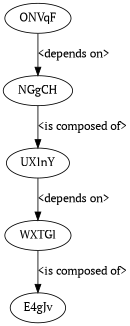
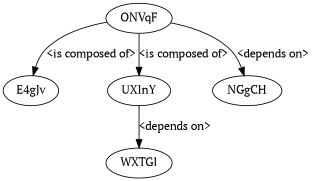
edge "NGgCH" -> "UXlnY": now "ONVqF" -> "UXlnY"
edge "WXTGl" -> "E4gJv": now "ONVqF" -> "E4gJv"
